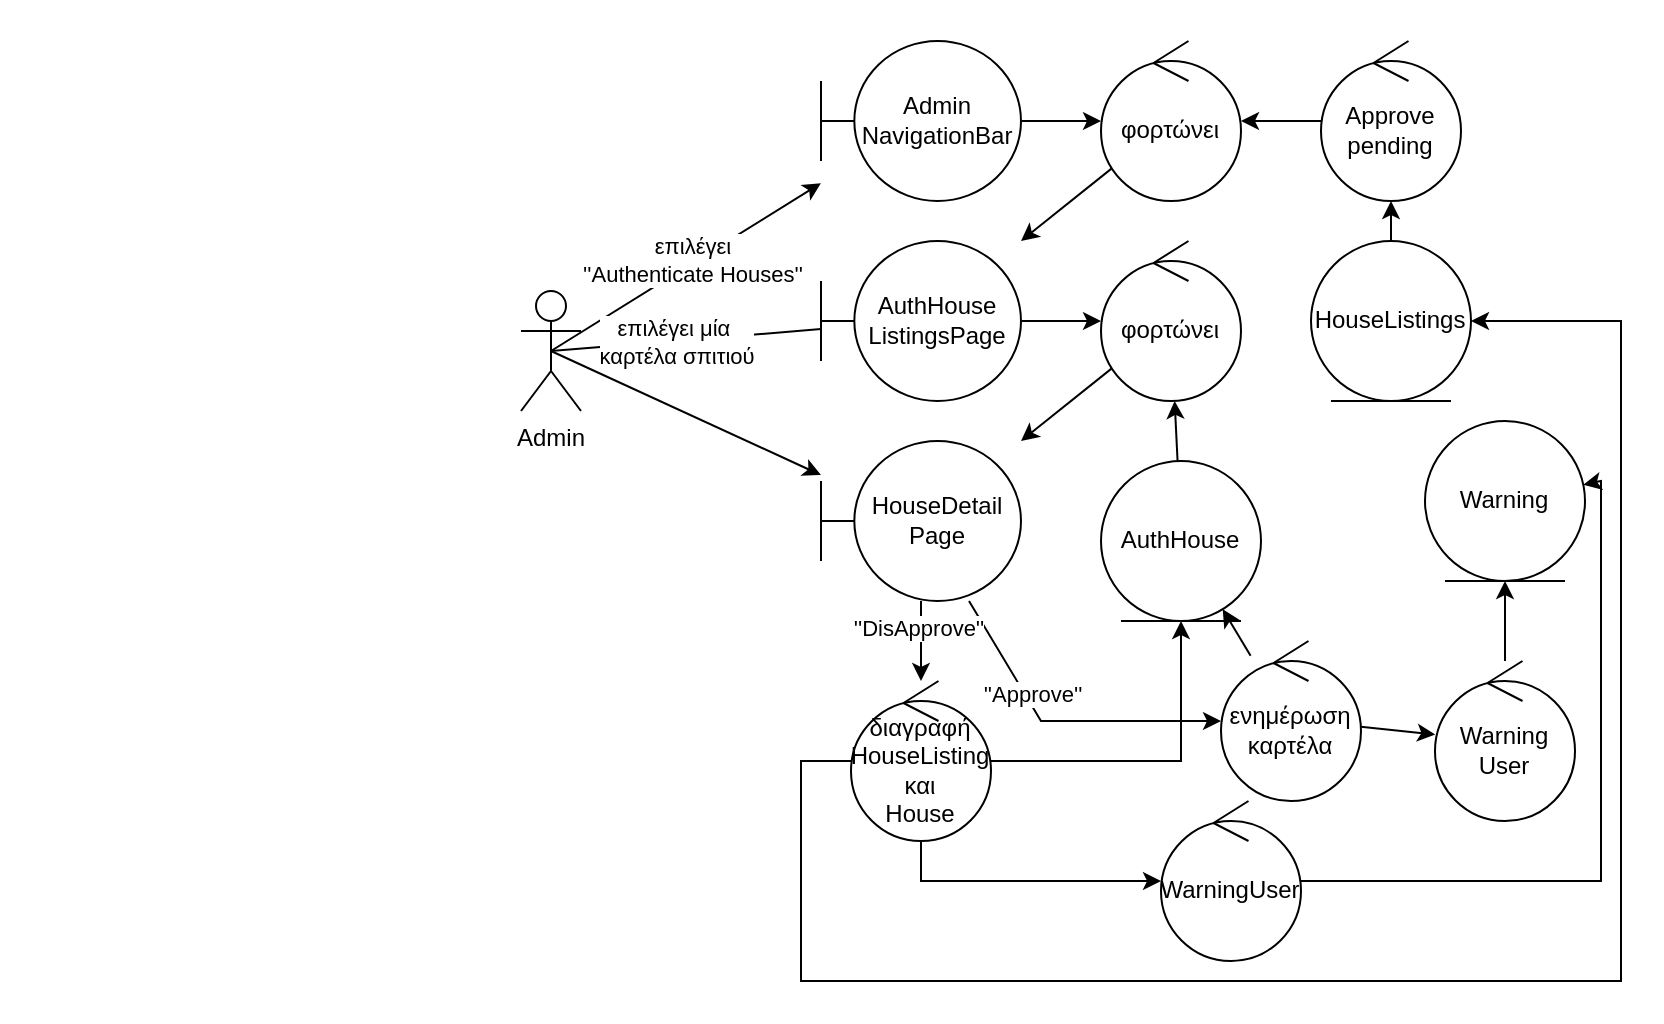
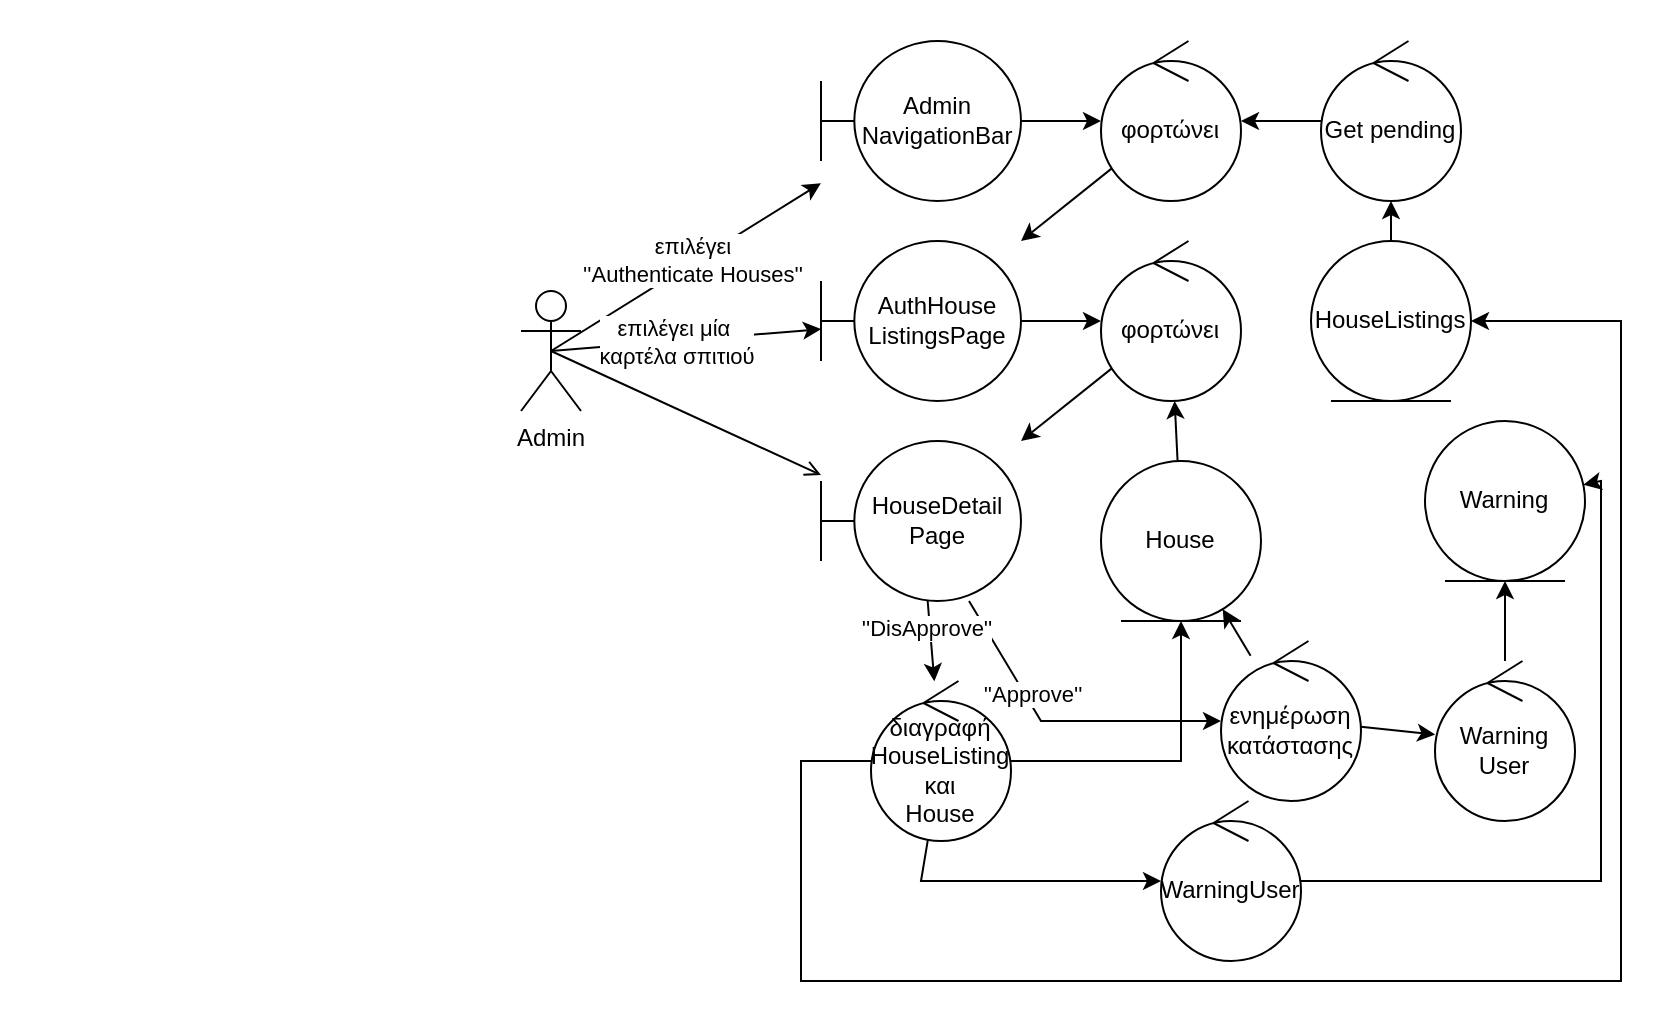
node "Approve pending": label "Approve pending" -> "Get pending"
edge "AuthHouse ListingsPage" -- "Admin": arrowhead none -> classic
edge "Admin" -> "HouseDetail Page": arrowhead classic -> open
node "AuthHouse": label "AuthHouse" -> "House"
node "ενημέρωση καρτέλα": label "ενημέρωση καρτέλα" -> "ενημέρωση κατάστασης"
node "διαγραφή HouseListing και House": moved (921, 761) -> (941, 761)
